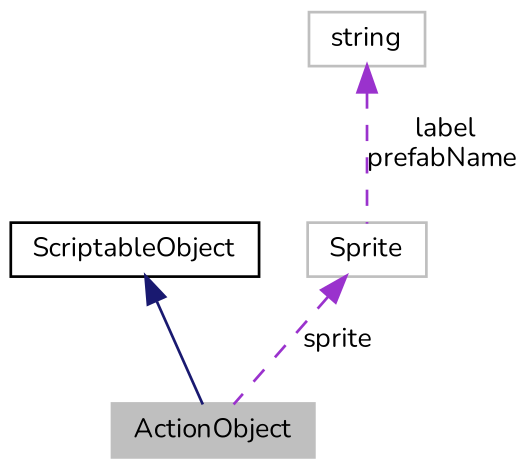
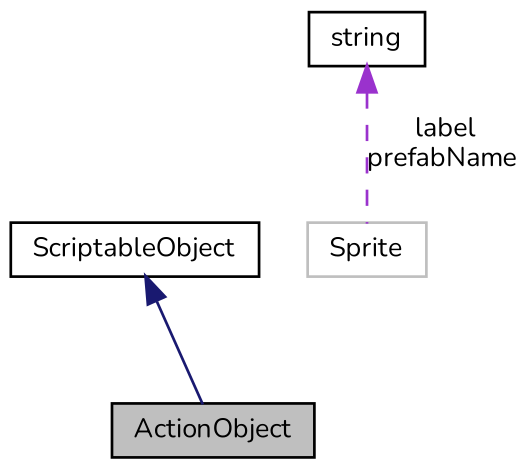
node "string": color grey75 -> black
edge "ActionObject" -> "Sprite": removed, label "sprite"
node "ActionObject": color grey75 -> black
